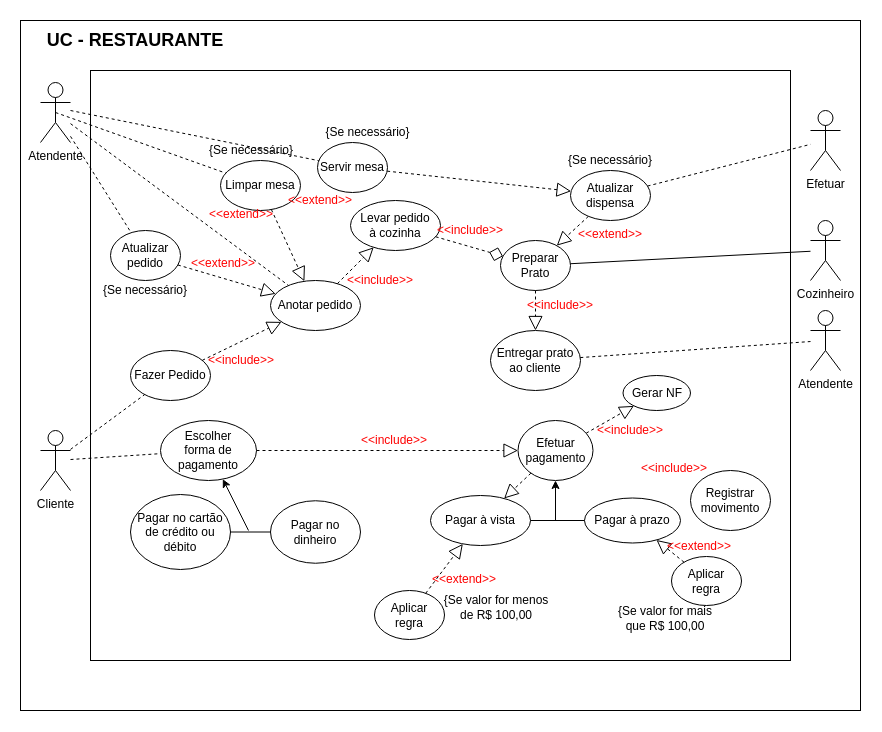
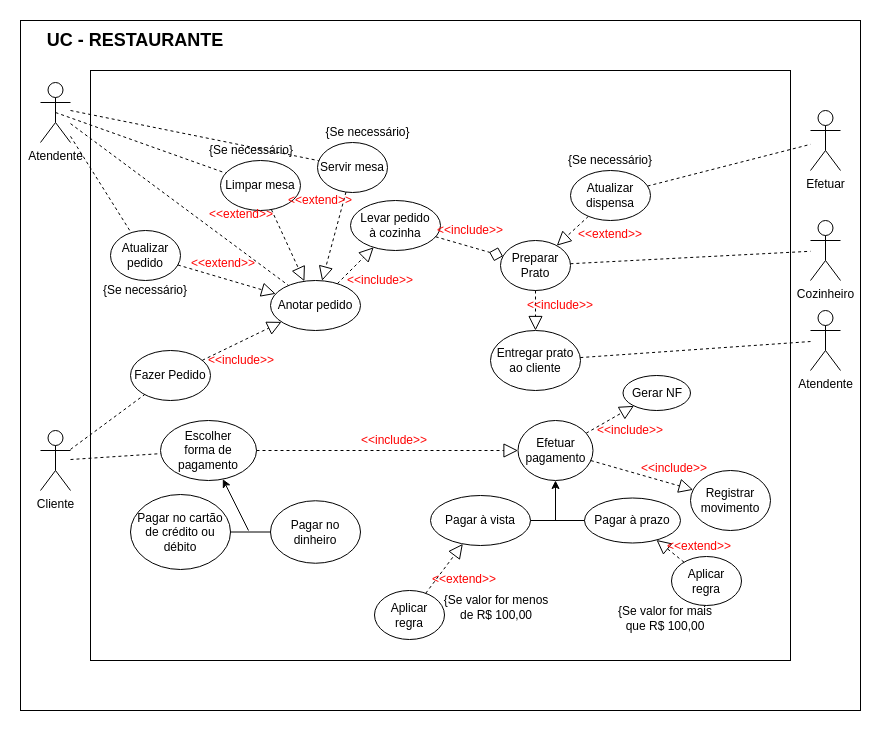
edge "Servir mesa" -> "Atualizar dispensa": now "Servir mesa" -> "Anotar pedido"
edge "Cozinheiro" -- "Preparar Prato": style solid -> dashed
edge "Efetuar pagamento" -> "Pagar à vista": now "Efetuar pagamento" -> "Registrar movimento"
